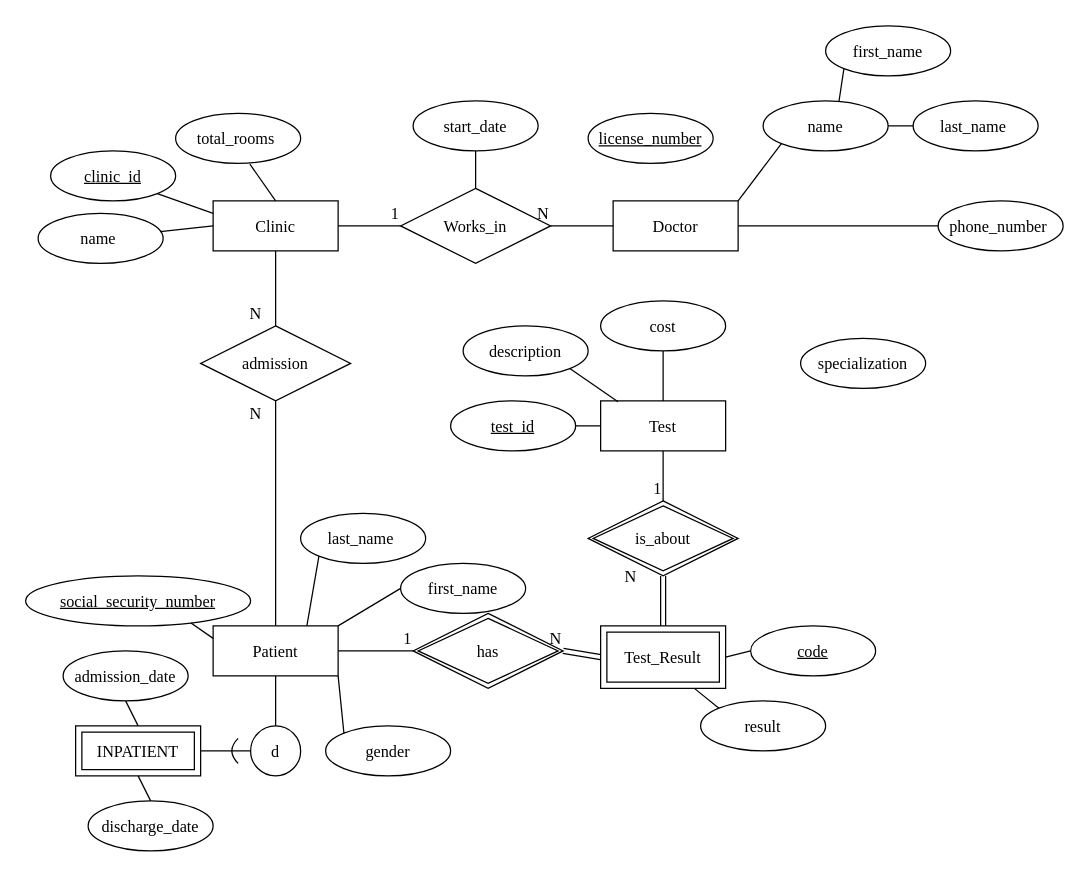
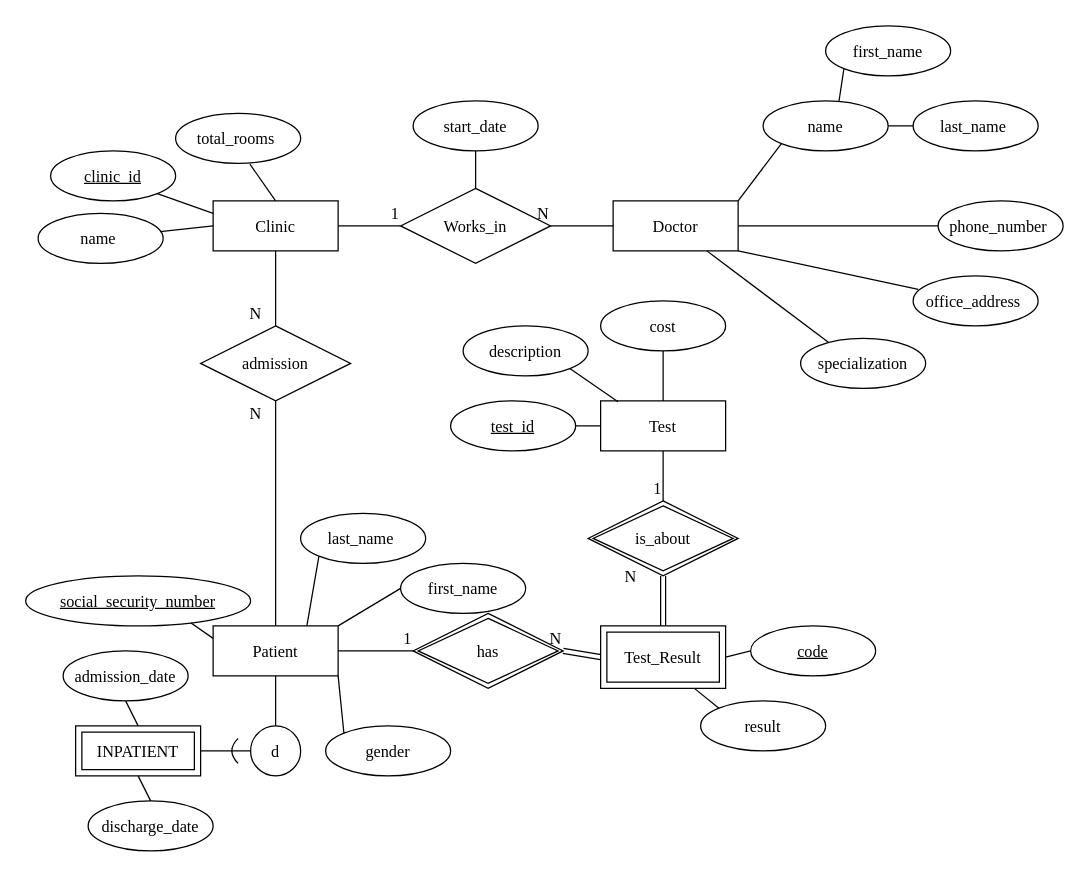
node "license_number": removed
edge "Doctor" -- "office_address": added
edge "Doctor" -- "specialization": added
node "office_address": added
